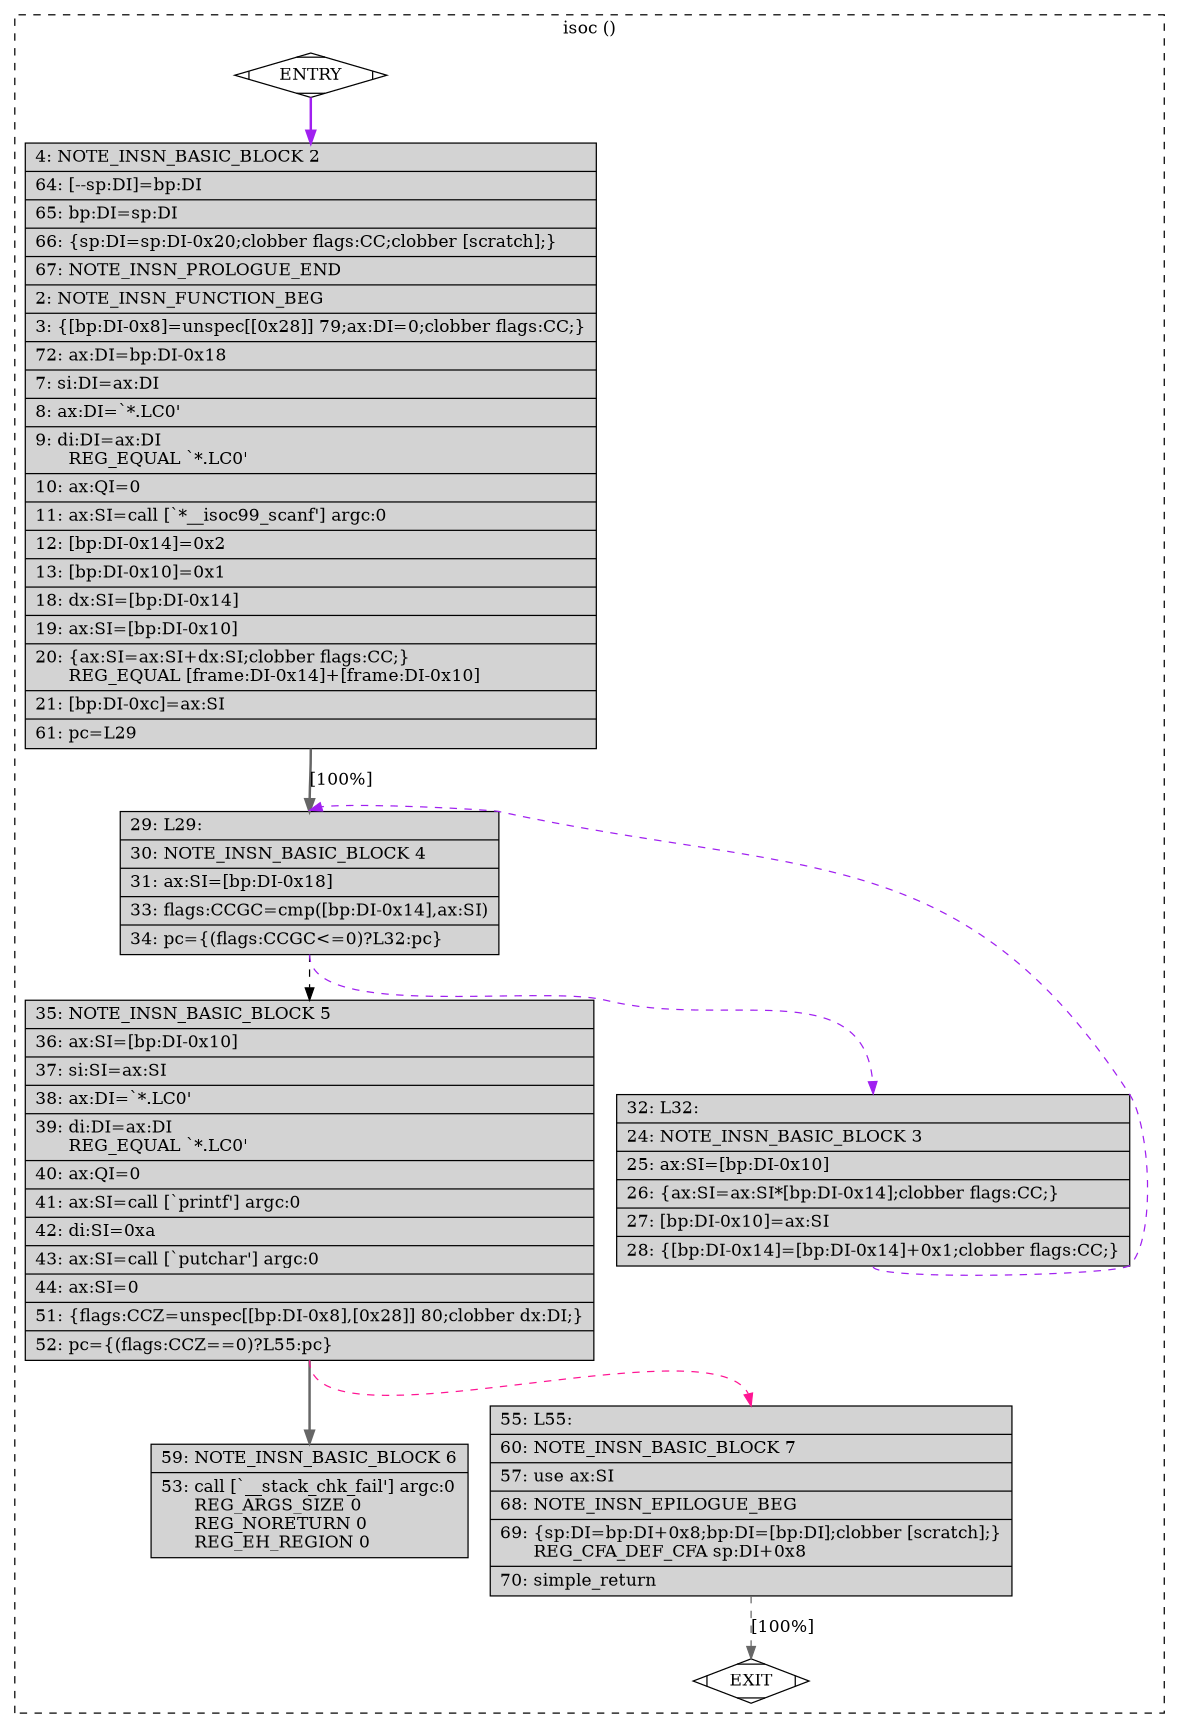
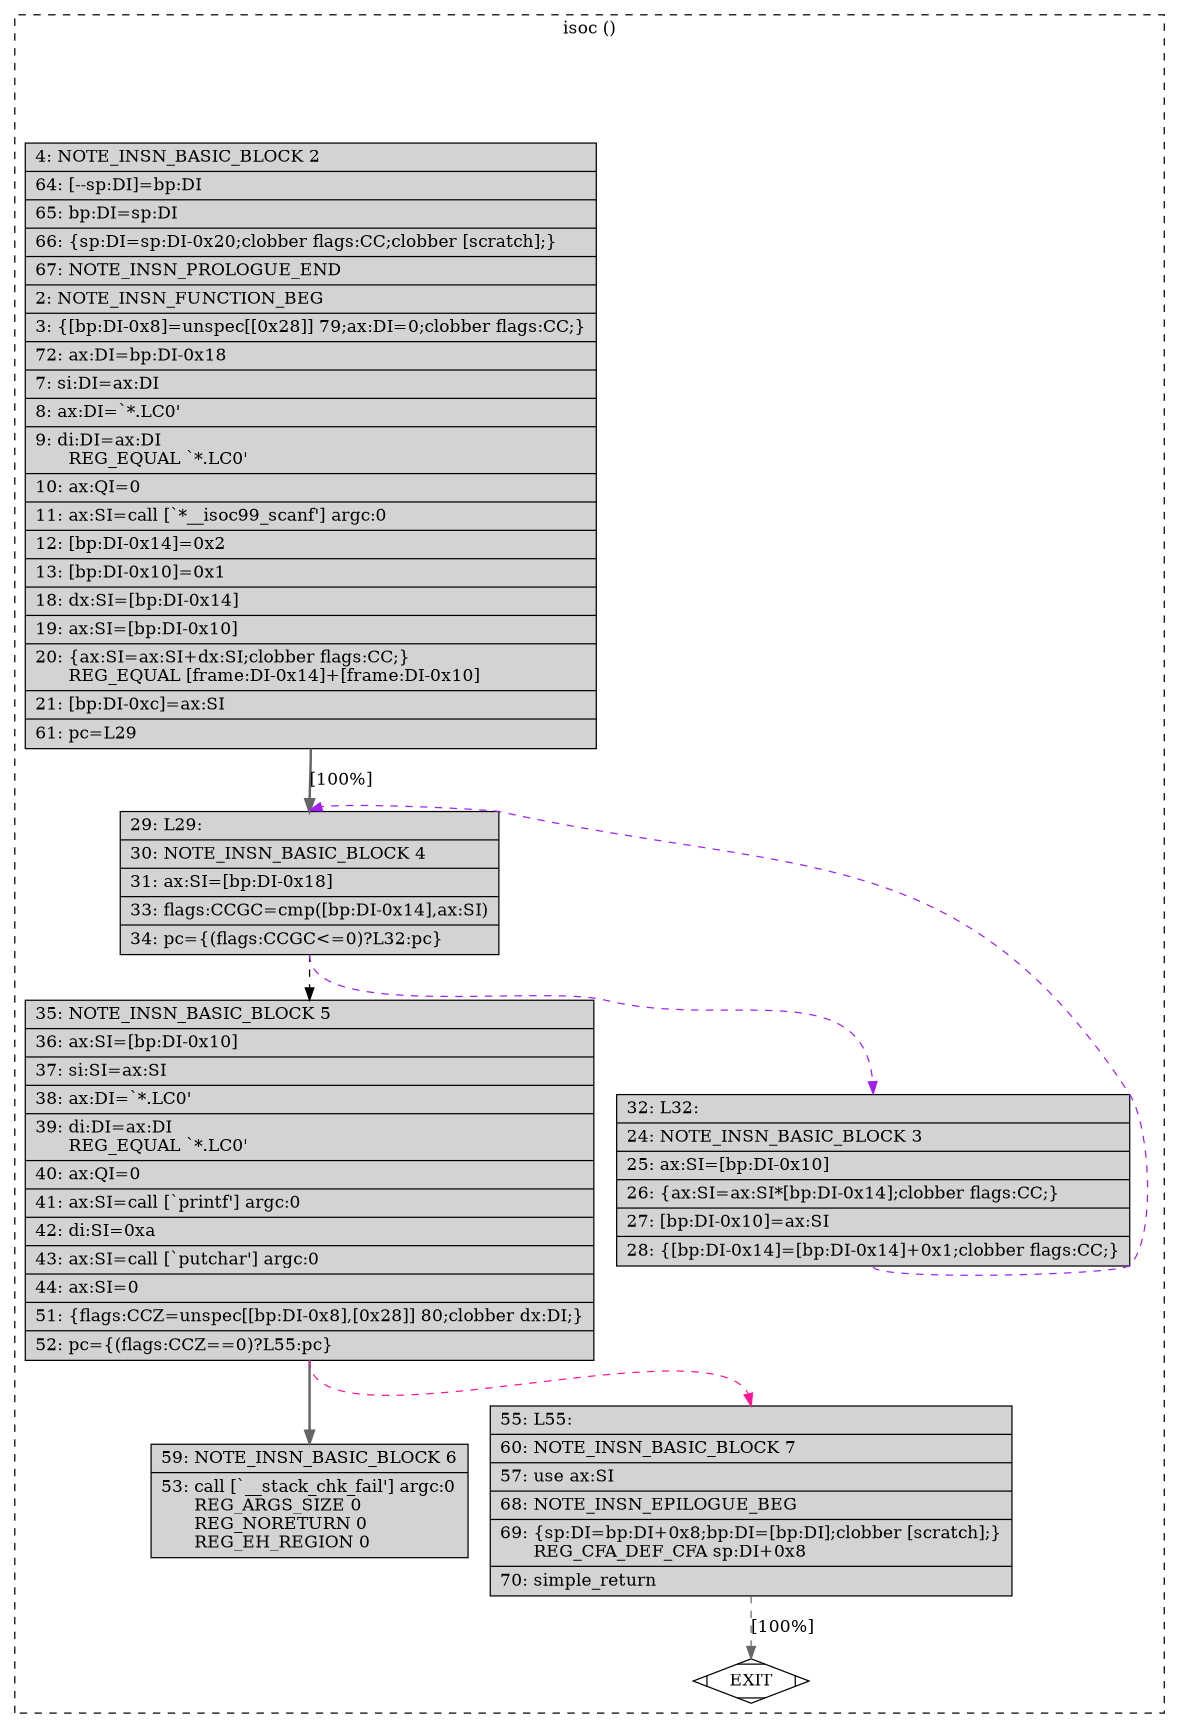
node "ENTRY": removed
